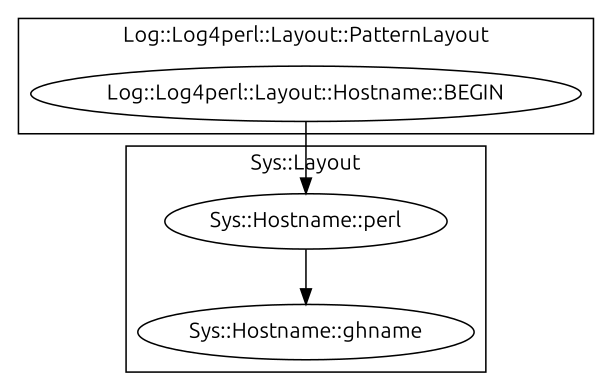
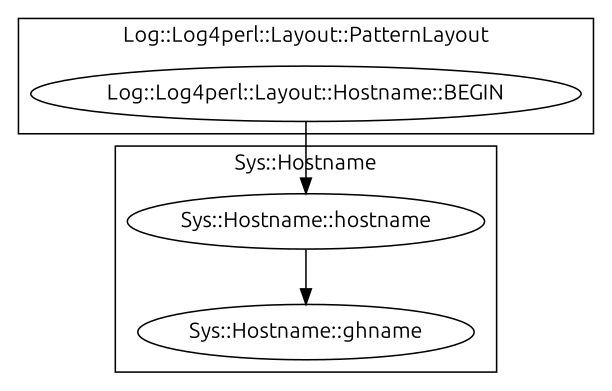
cluster "Sys::Layout": label "Sys::Layout" -> "Sys::Hostname"
node "Sys::Hostname::perl": label "Sys::Hostname::perl" -> "Sys::Hostname::hostname"
